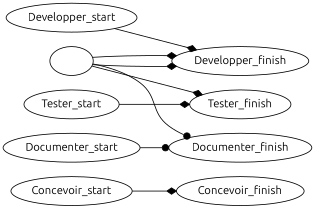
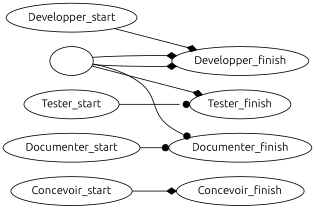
edge "Tester_start" -> "Tester_finish": arrowhead diamond -> dot
